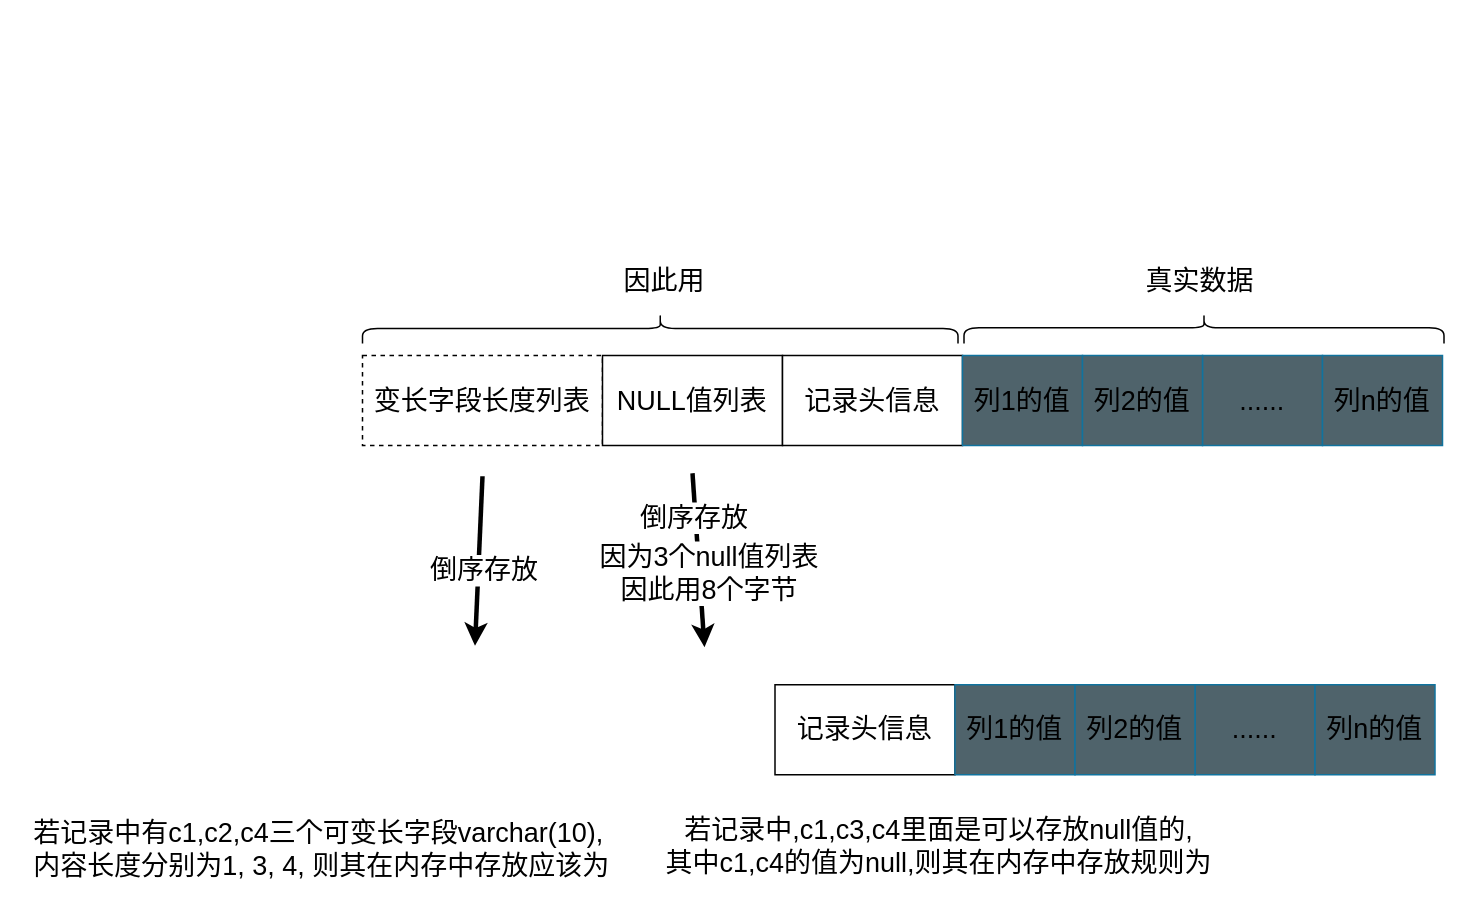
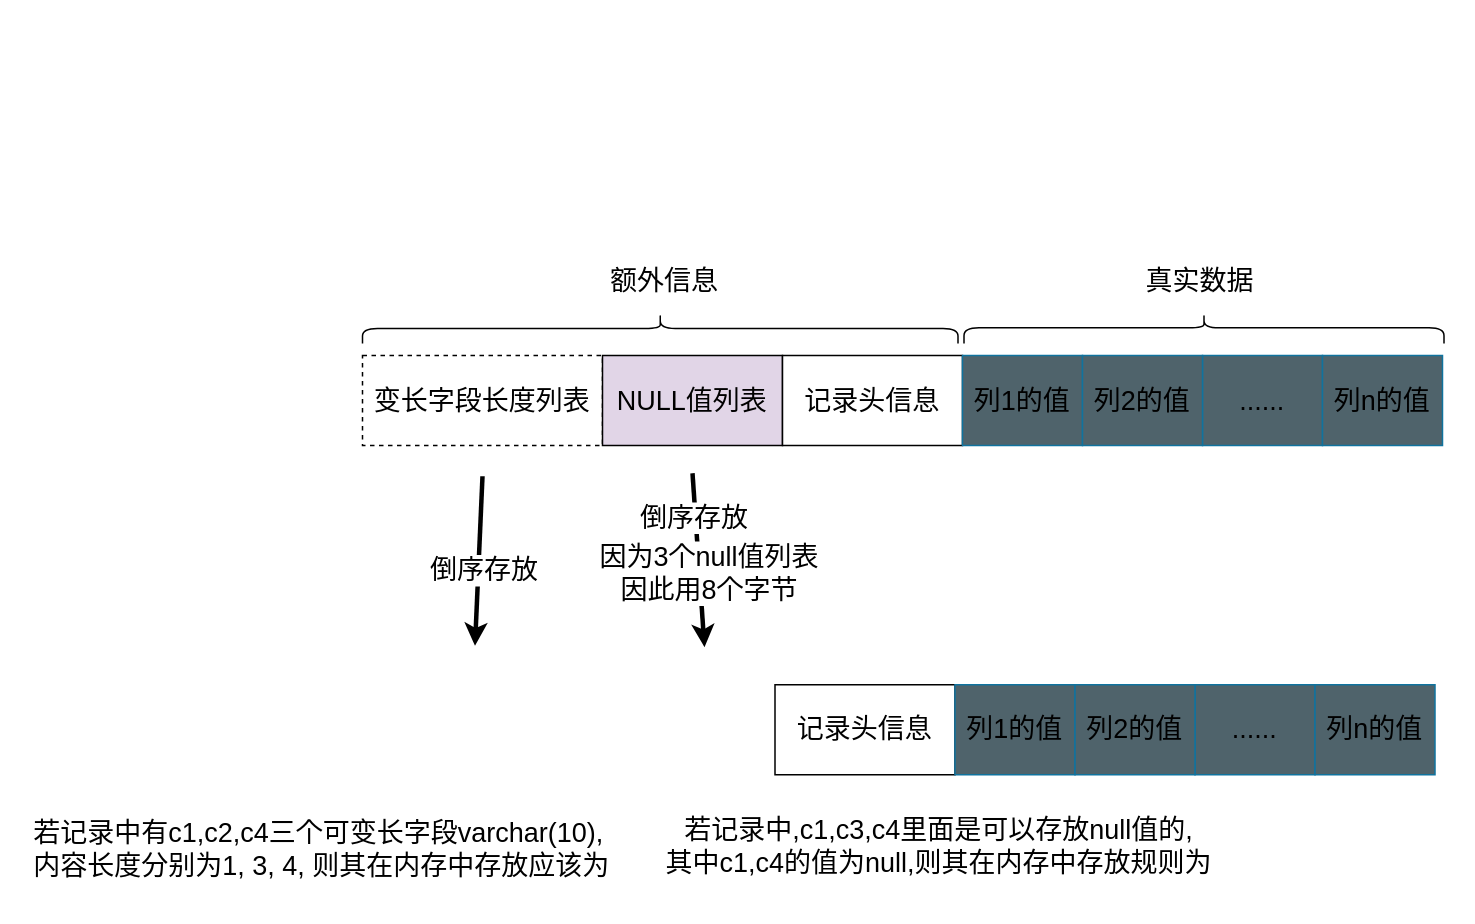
node "因此用": label "因此用" -> "额外信息"
node "NULL值列表": fillcolor #ffffff -> #e1d5e7
